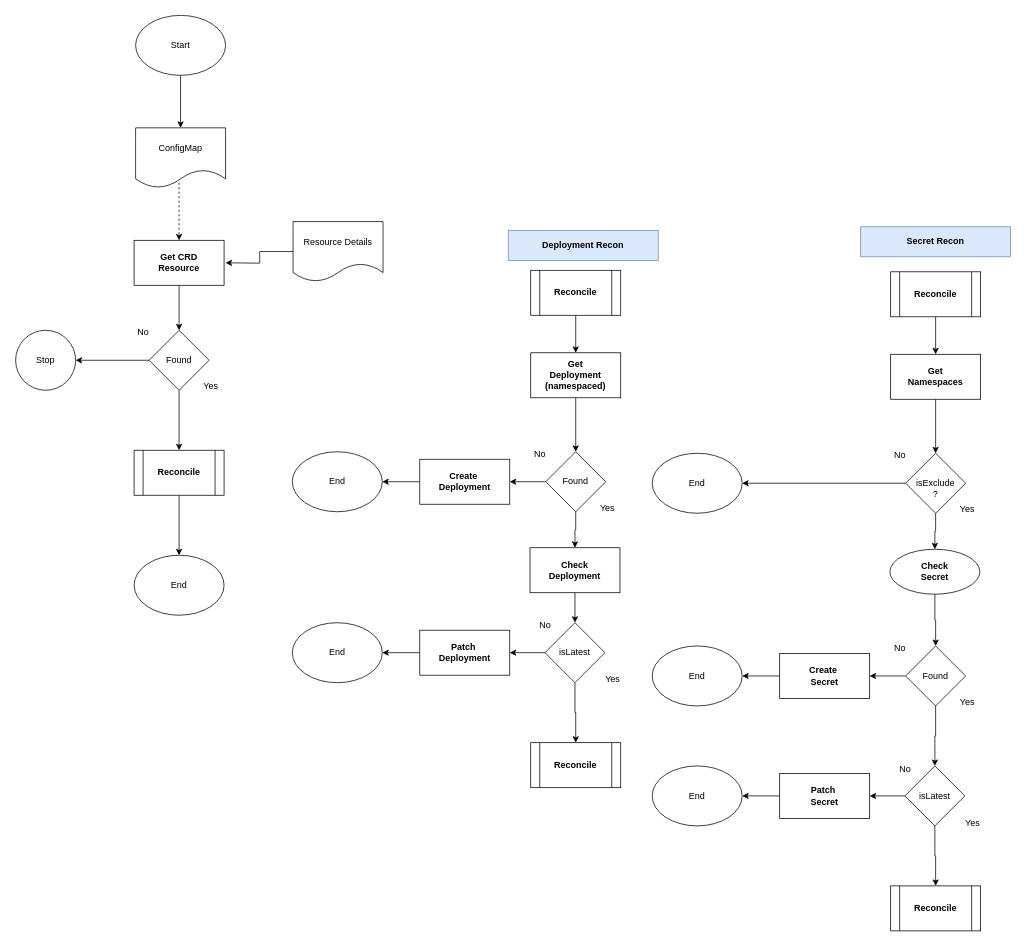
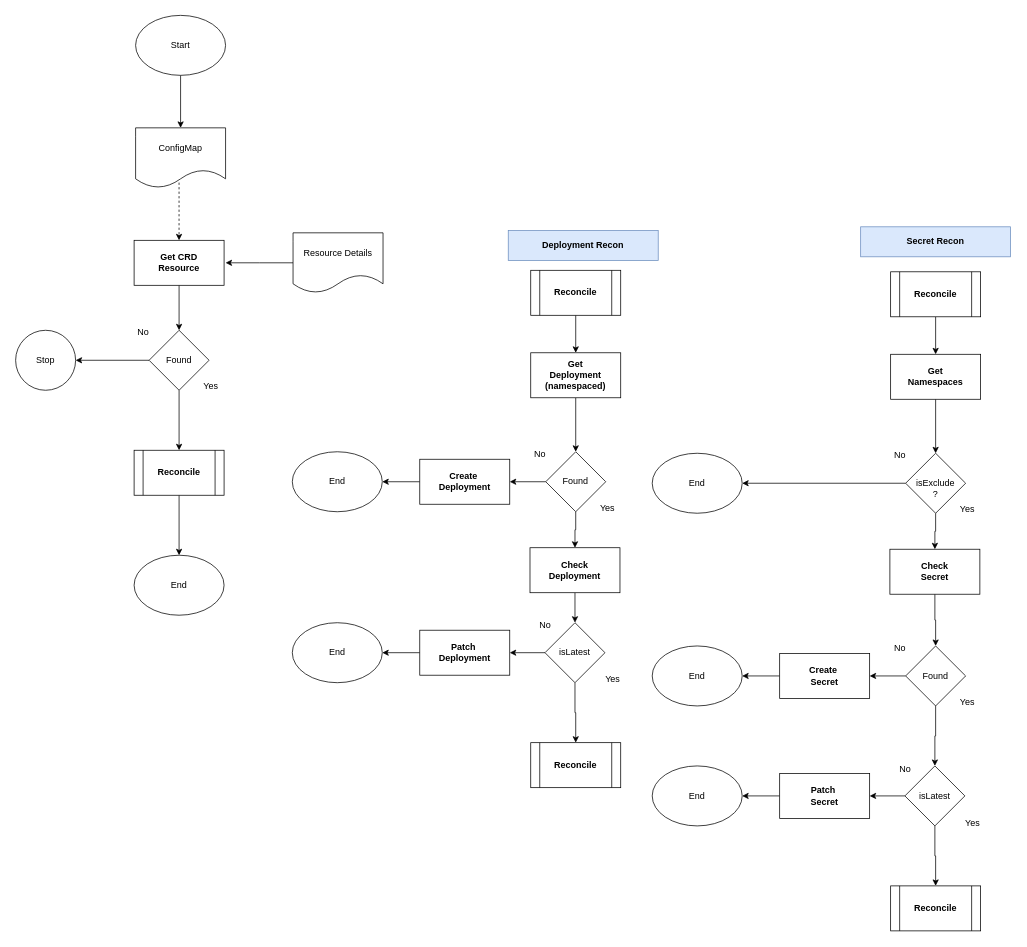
node "Resource Details": moved (338, 252) -> (338, 263)
node "Check Secret": shape ellipse -> rectangle
